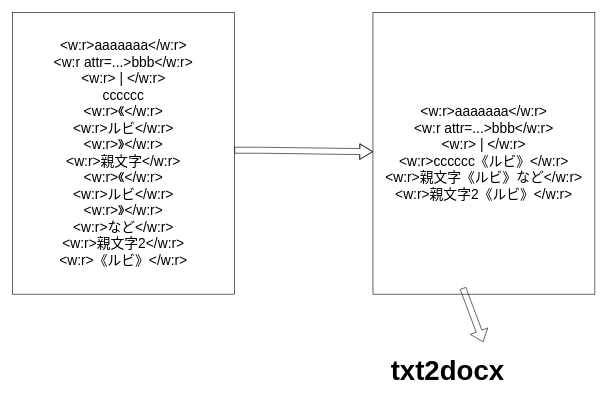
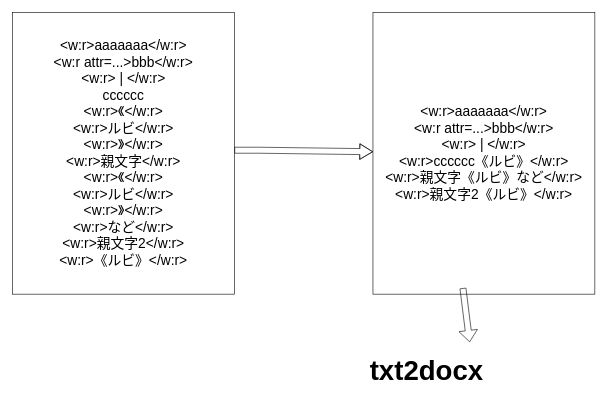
node "txt2docx": moved (494, 372) -> (473, 372)
